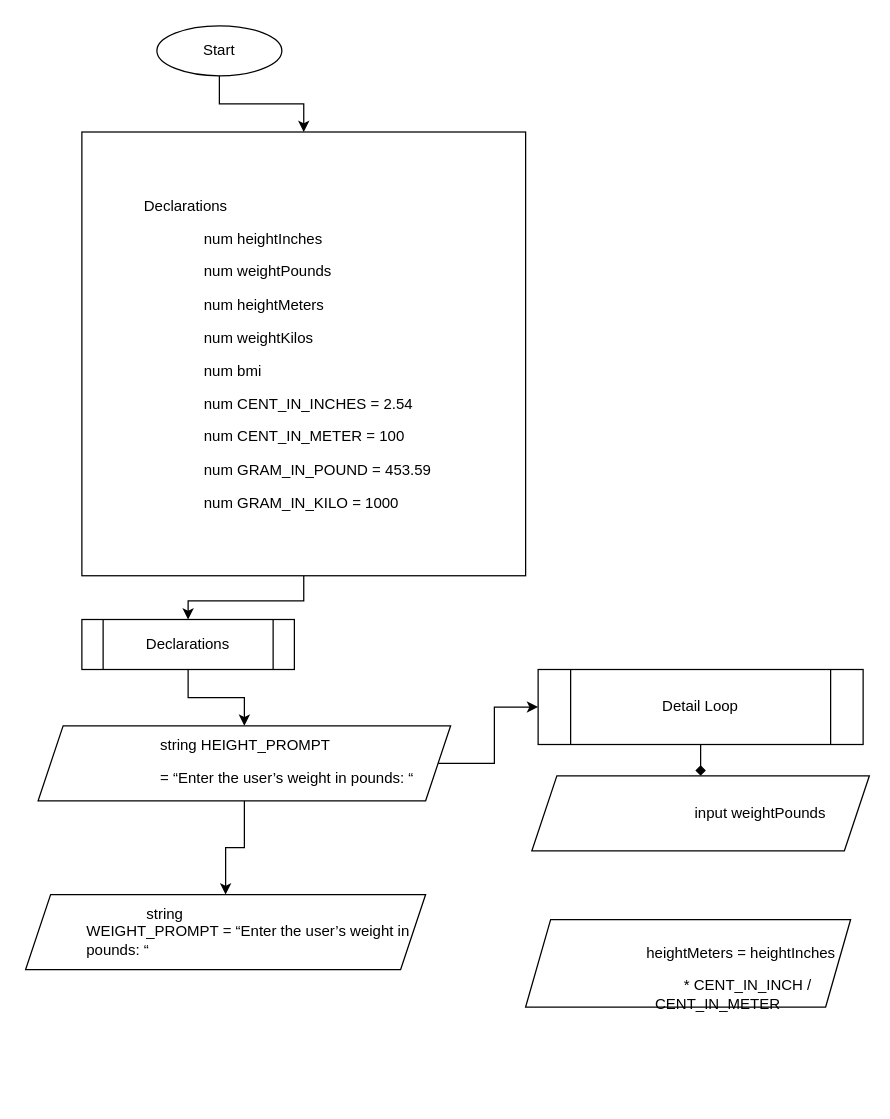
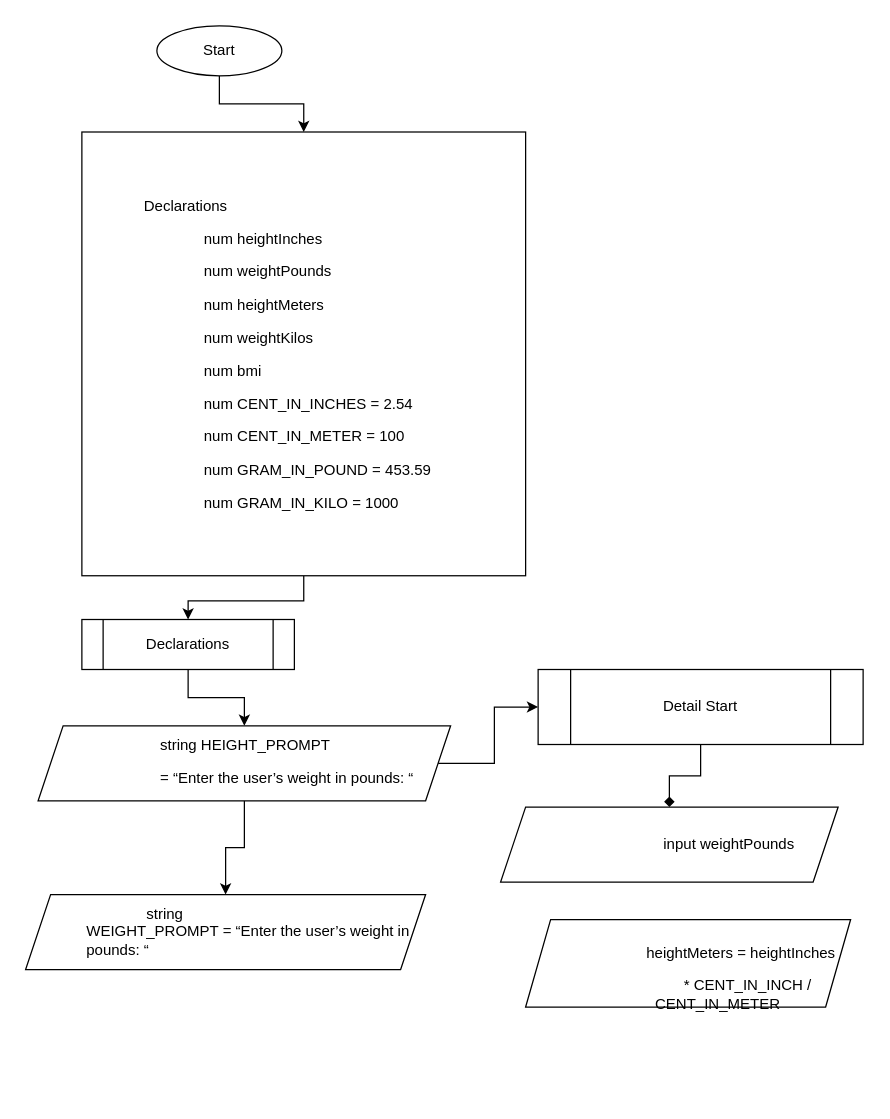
node "Detail Loop": label "Detail Loop" -> "Detail Start"
node "input weightPounds": moved (701, 813) -> (669, 844)
